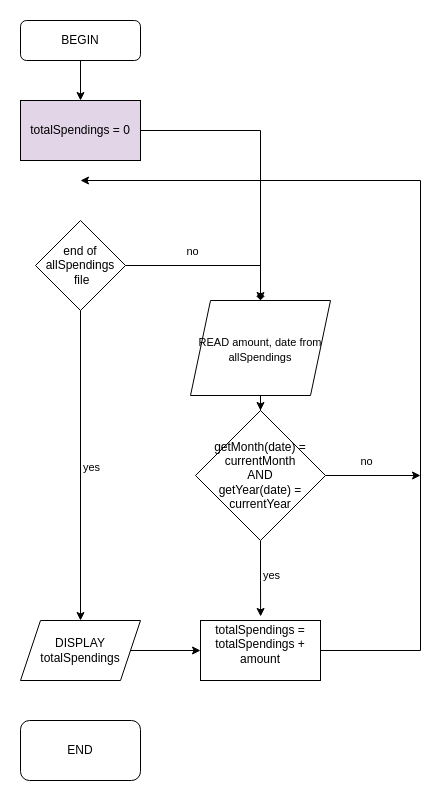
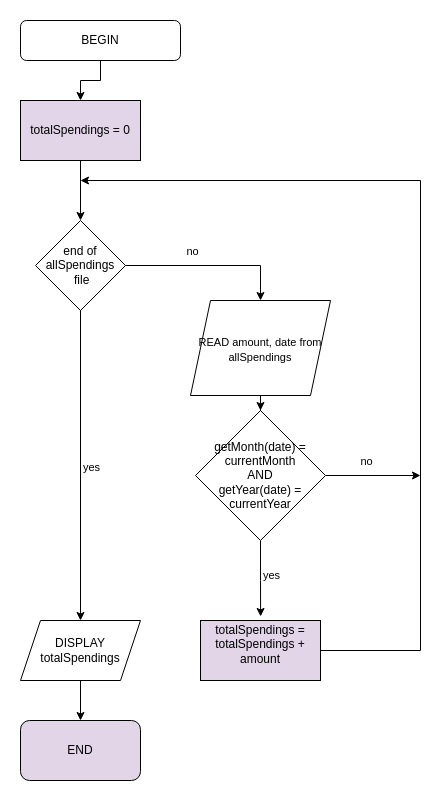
node "BEGIN": size 120x40 -> 160x40
edge "totalSpendings = 0" -> "READ amount, date from allSpendings": now "totalSpendings = 0" -> "end of allSpendings file"
edge "end of allSpendings file" -> "READ amount, date from allSpendings": arrowhead diamond -> classic
edge "DISPLAY totalSpendings" -> "totalSpendings = totalSpendings + amount": now "DISPLAY totalSpendings" -> "END"
node "totalSpendings = totalSpendings + amount": fillcolor #ffffff -> #e1d5e7
node "END": fillcolor #ffffff -> #e1d5e7
